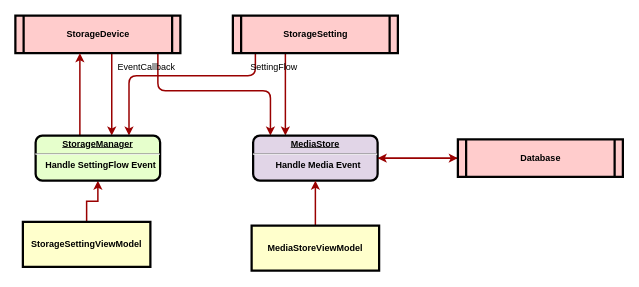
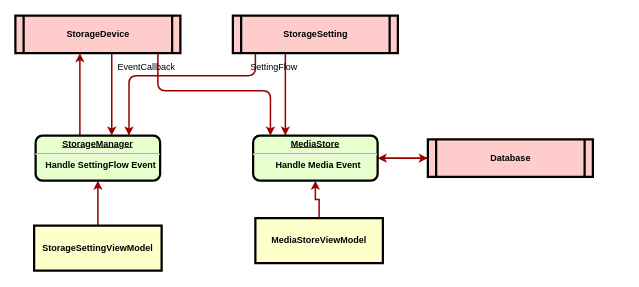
node "MediaStore Handle Media Event": fillcolor #e1d5e7 -> #e6ffcc
node "Database": moved (540, 158) -> (510, 158)
node "StorageSettingViewModel": moved (87, 244) -> (98, 248)
node "MediaStoreViewModel": moved (315, 248) -> (319, 240)
